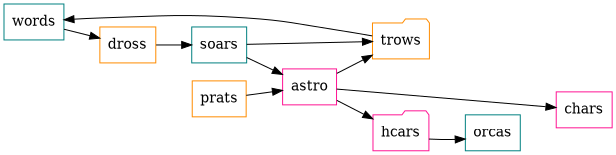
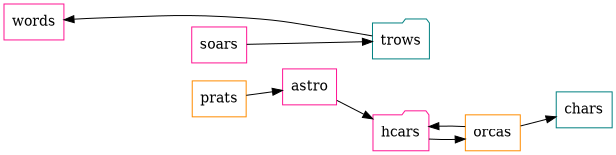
node "words": color teal -> deeppink
node "trows": color darkorange -> teal
node "dross": removed
node "soars": color teal -> deeppink
edge "soars" -> "astro": removed
edge "astro" -> "trows": removed
edge "astro" -> "chars": now "orcas" -> "chars"
node "chars": color deeppink -> teal
edge "orcas" -> "hcars": added
node "orcas": color teal -> darkorange
